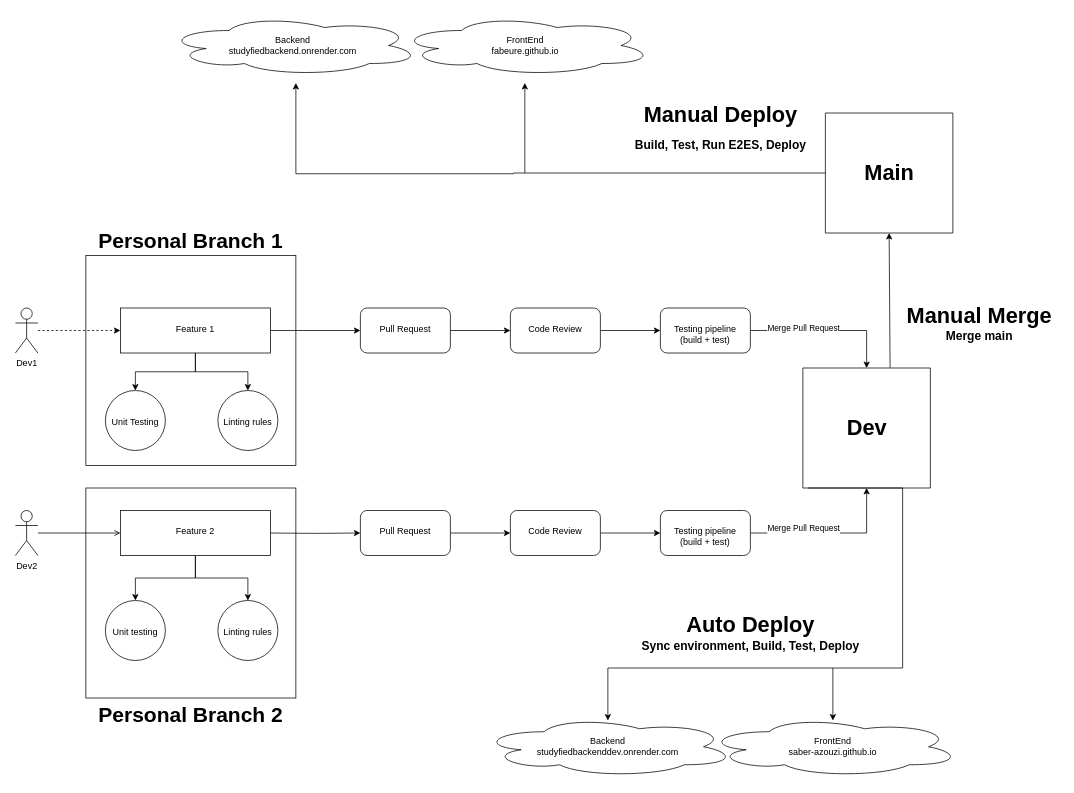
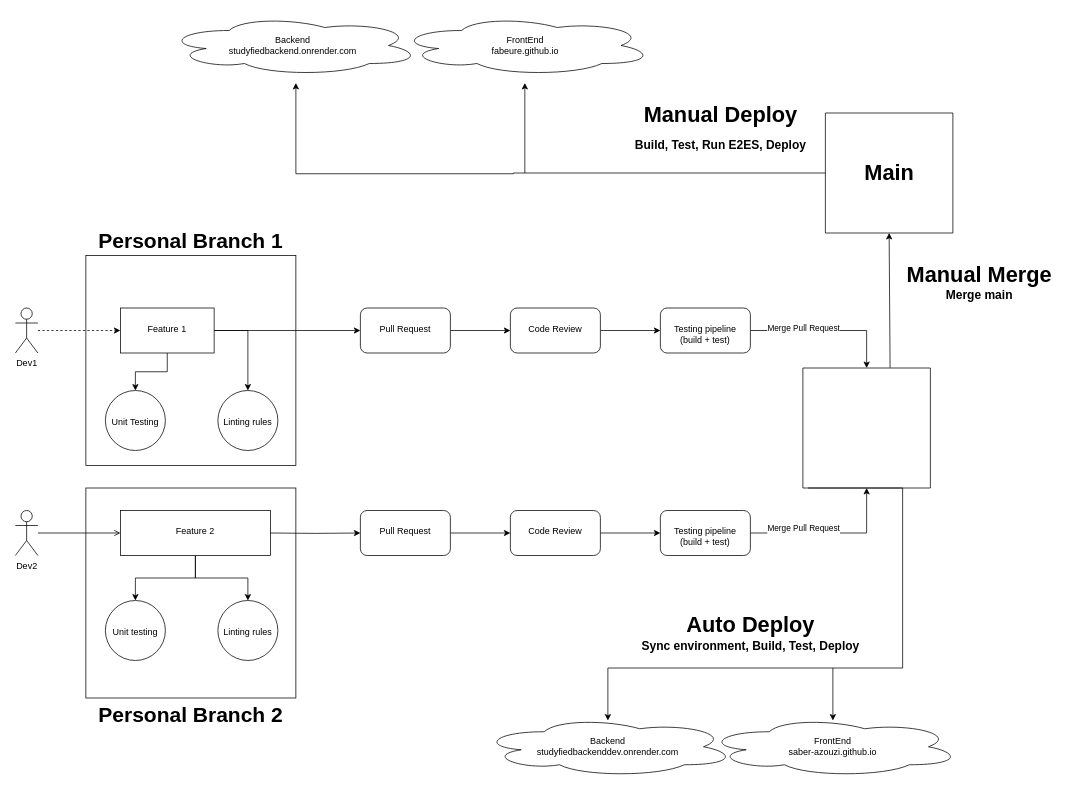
node "Manual Merge Merge main": moved (979, 323) -> (979, 282)
node "Feature 1": size 150x45 -> 94x45
node "Dev": removed
